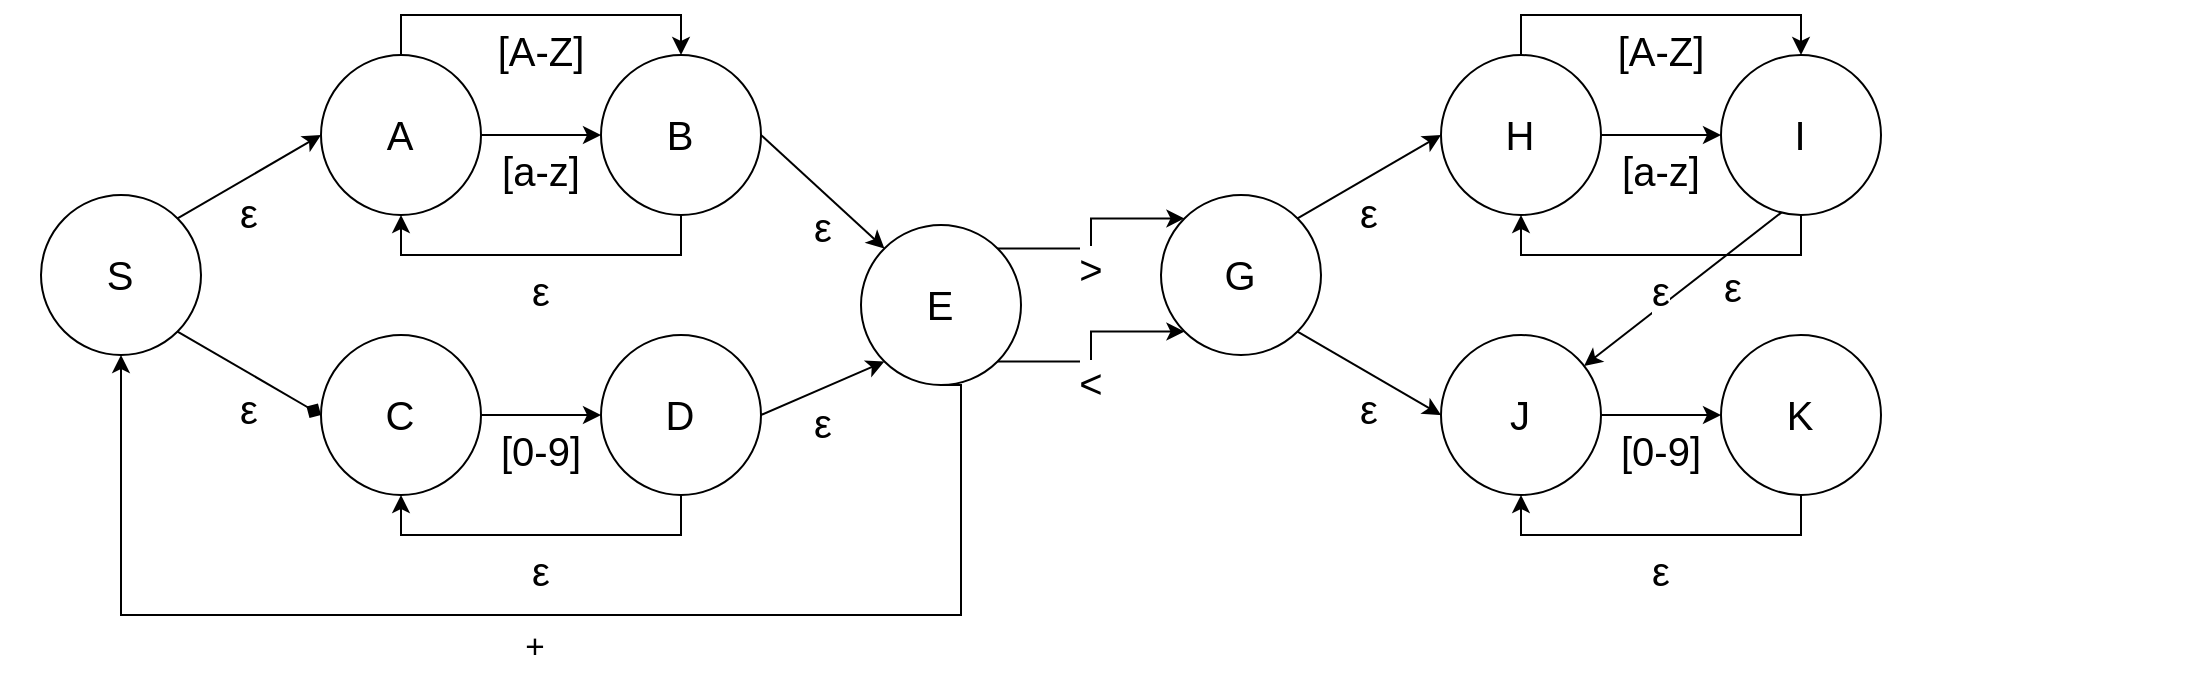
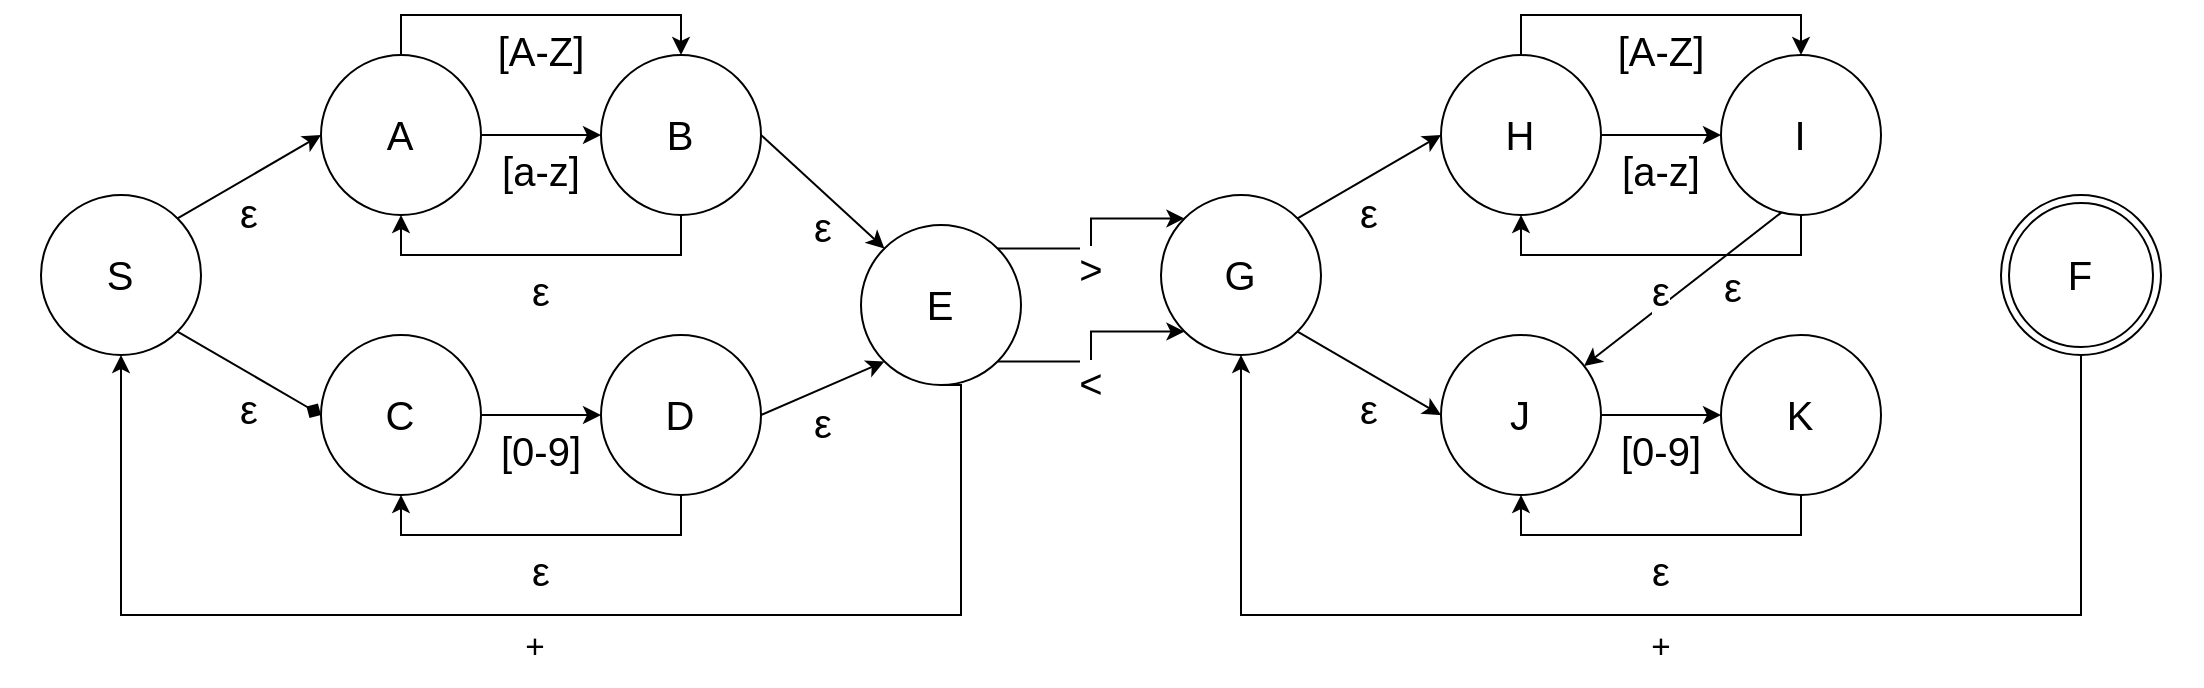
node "F": added
edge "F" -> "G": added, label "+"
